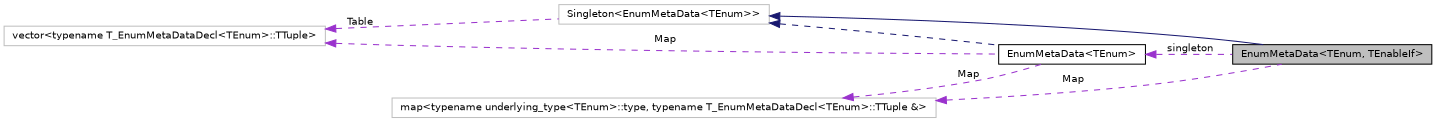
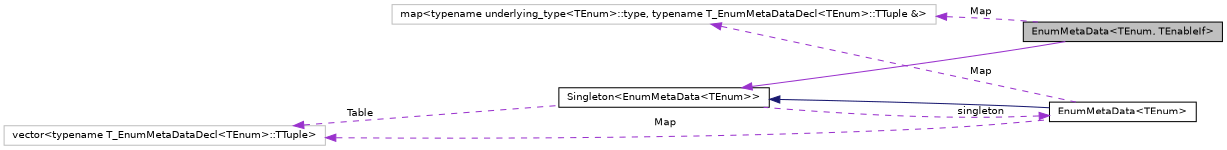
node "Singleton<EnumMetaData<TEnum>>": color grey75 -> black
edge "EnumMetaData<TEnum, TEnableIf>" -> "Singleton<EnumMetaData<TEnum>>": color midnightblue -> darkorchid3
edge "EnumMetaData<TEnum>" -> "Singleton<EnumMetaData<TEnum>>": style dashed -> solid
edge "EnumMetaData<TEnum, TEnableIf>" -> "EnumMetaData<TEnum>": now "Singleton<EnumMetaData<TEnum>>" -> "EnumMetaData<TEnum>"
